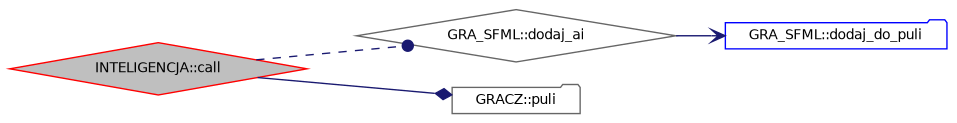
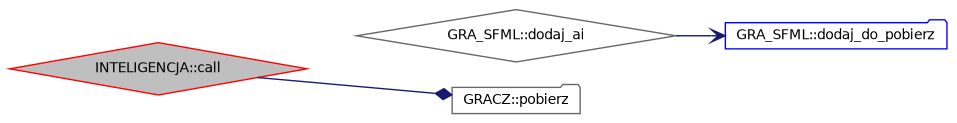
node "GRA_SFML::dodaj_do_puli": label "GRA_SFML::dodaj_do_puli" -> "GRA_SFML::dodaj_do_pobierz"
edge "INTELIGENCJA::call" -> "GRA_SFML::dodaj_ai": removed
node "GRACZ::puli": label "GRACZ::puli" -> "GRACZ::pobierz"
